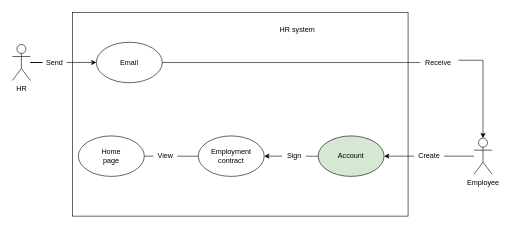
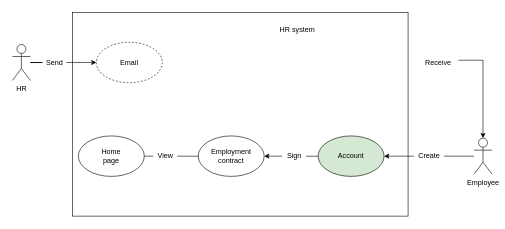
node "Email": style solid -> dashed
edge "Email" -- "Receive": removed
